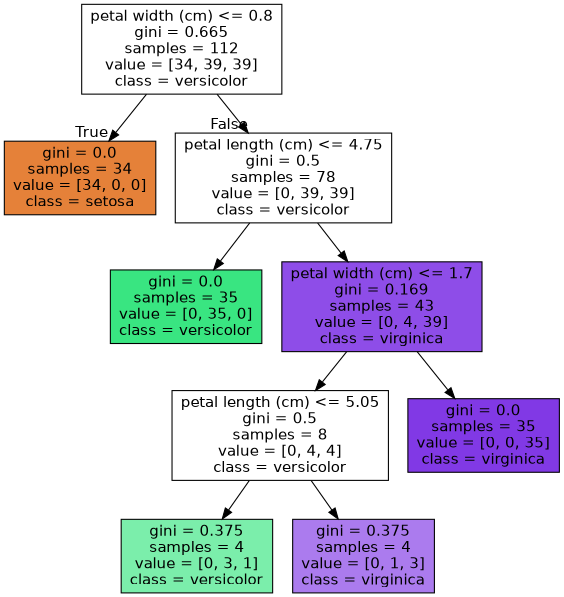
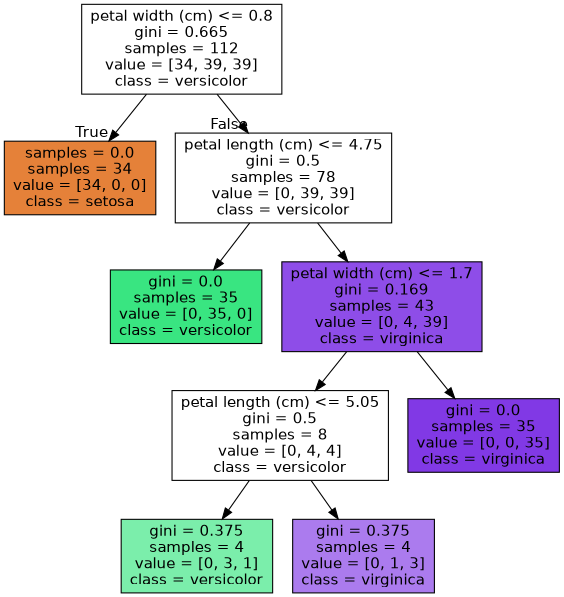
node "gini = 0.0 samples = 34 value = [34, 0, 0] class = setosa": label "gini = 0.0 samples = 34 value = [34, 0, 0] class = setosa" -> "samples = 0.0 samples = 34 value = [34, 0, 0] class = setosa"
